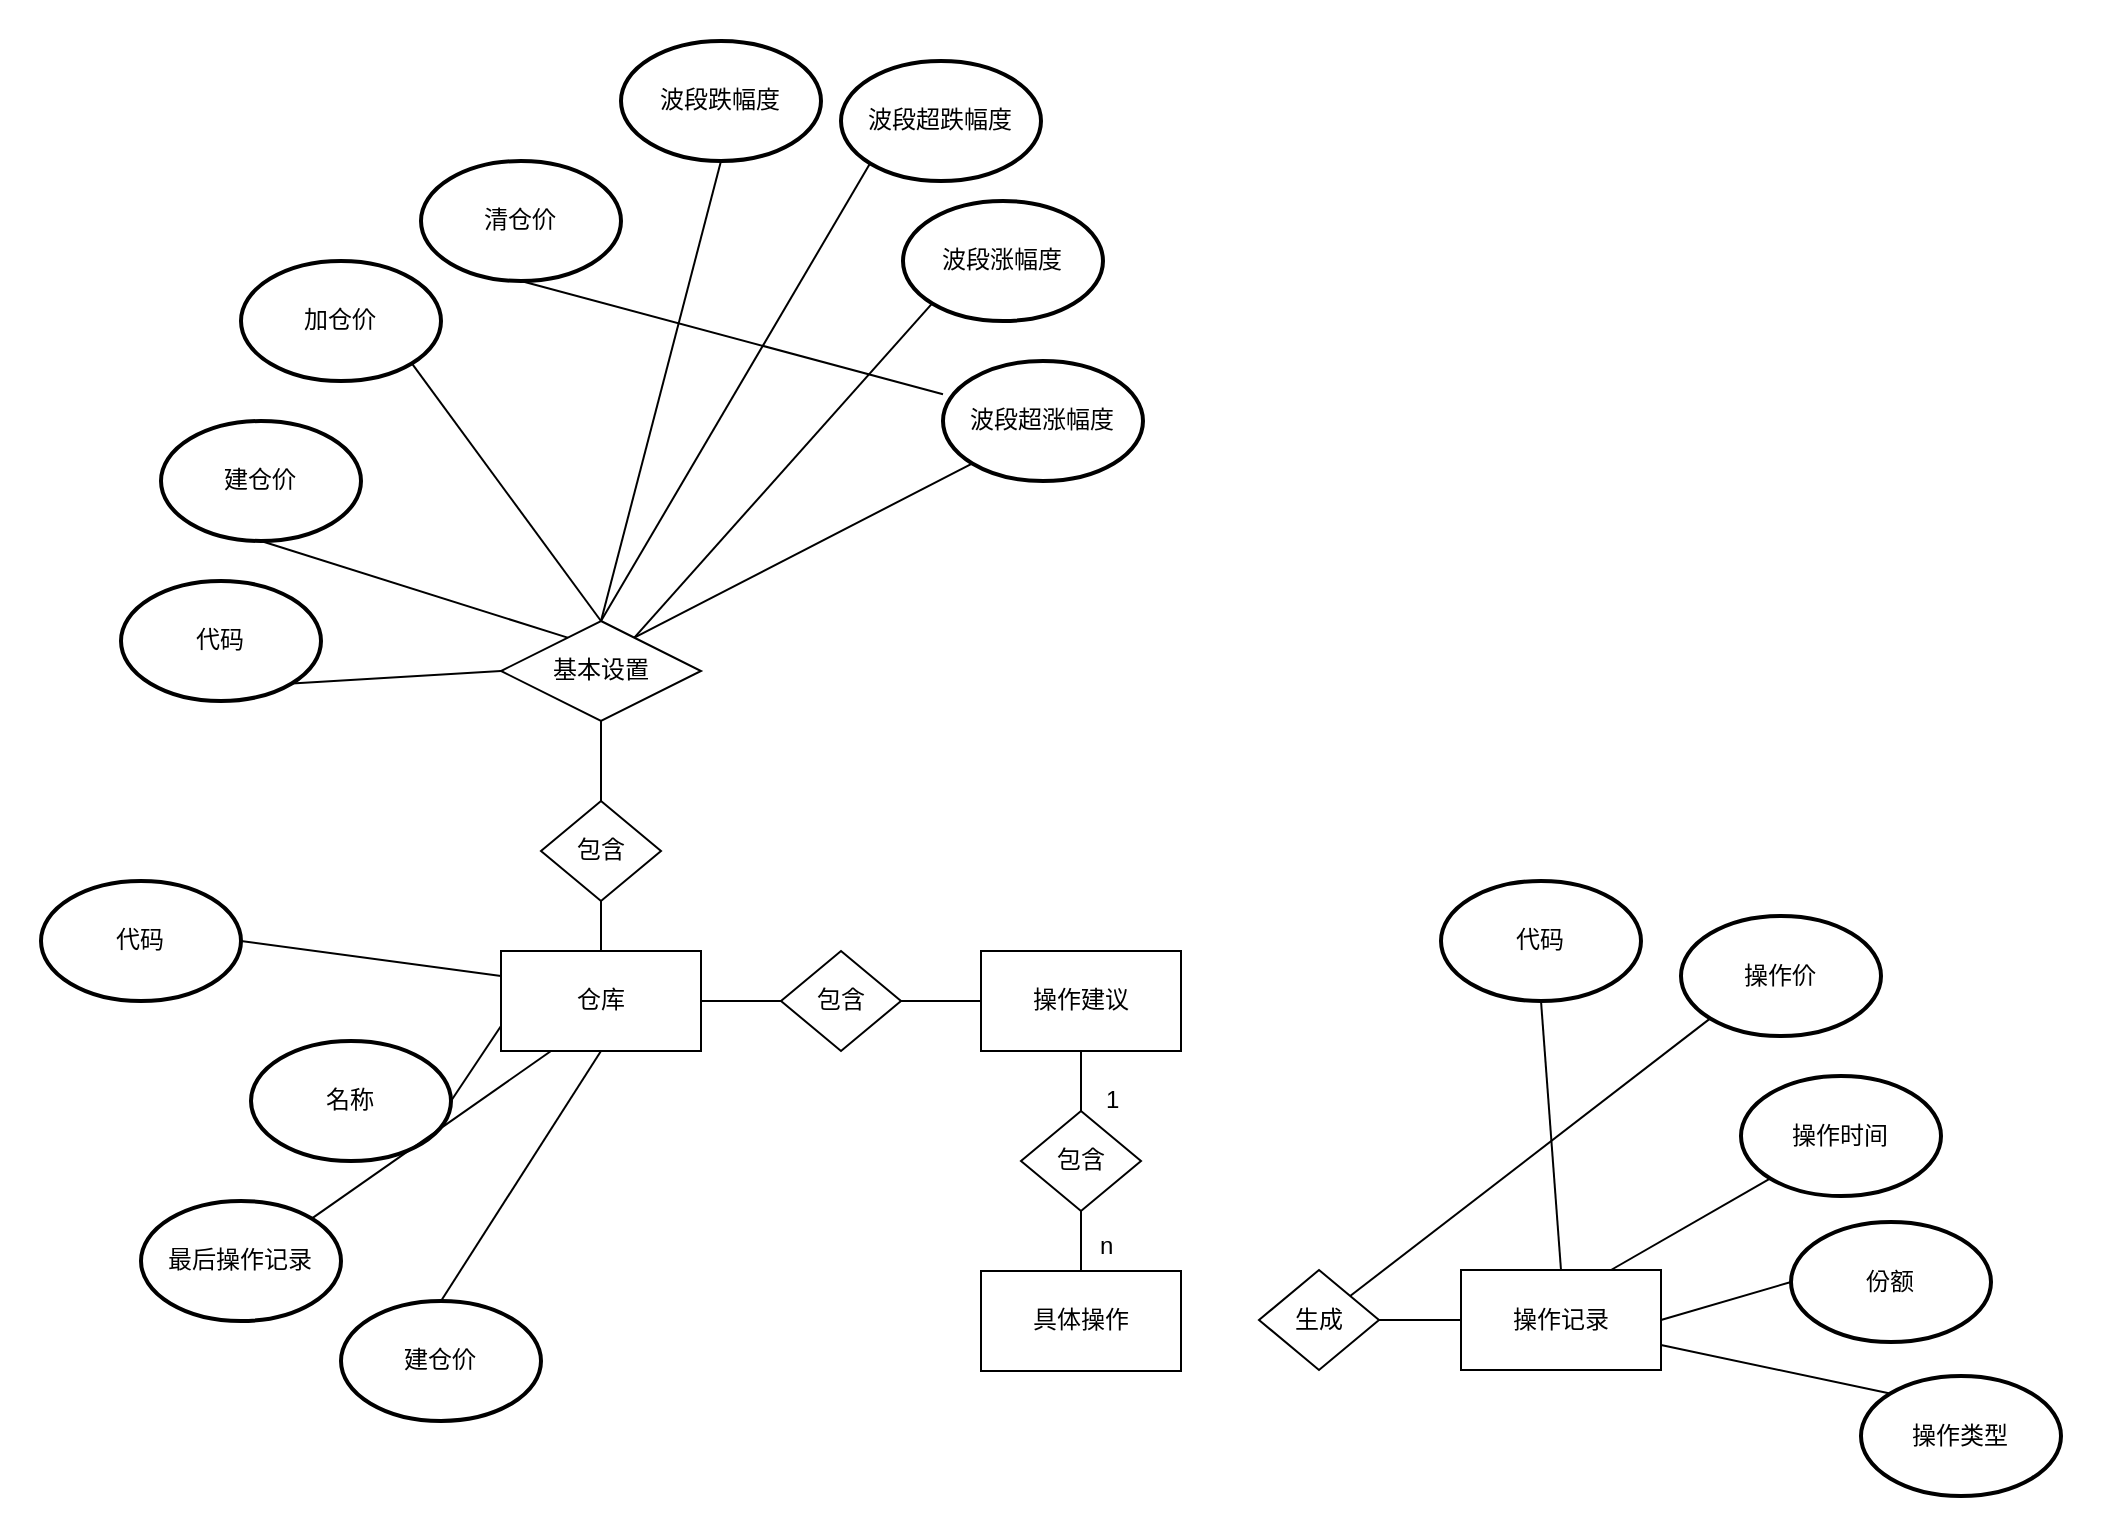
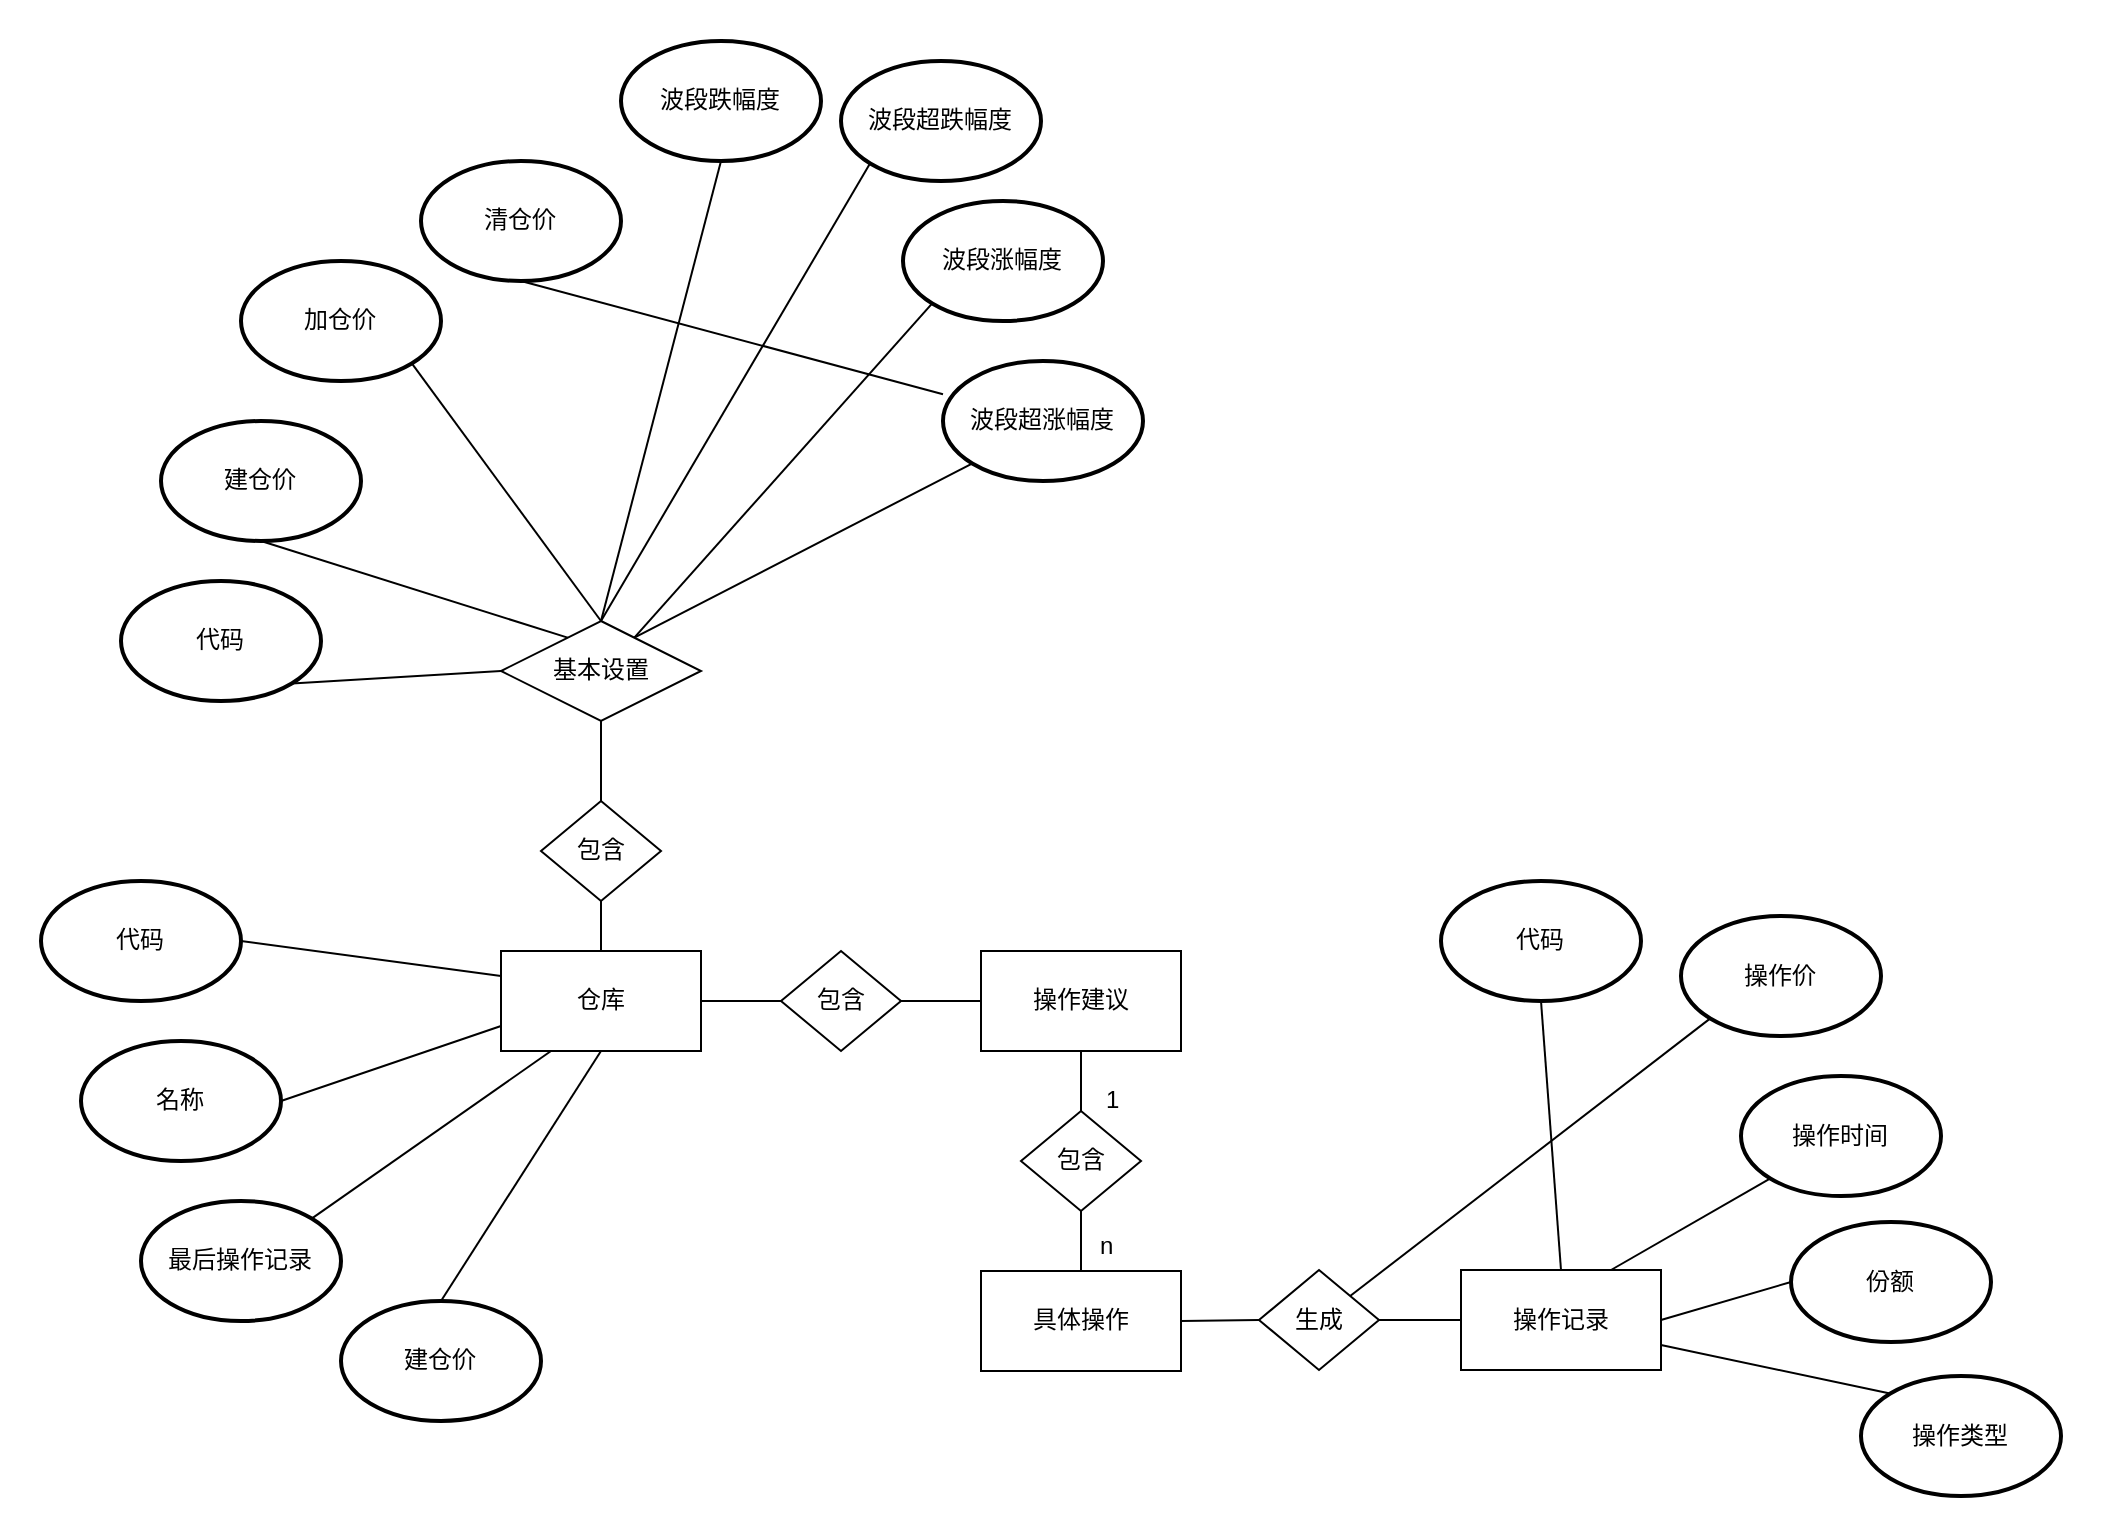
node "名称": moved (351, 1101) -> (181, 1101)
edge "生成" -- "具体操作": added
